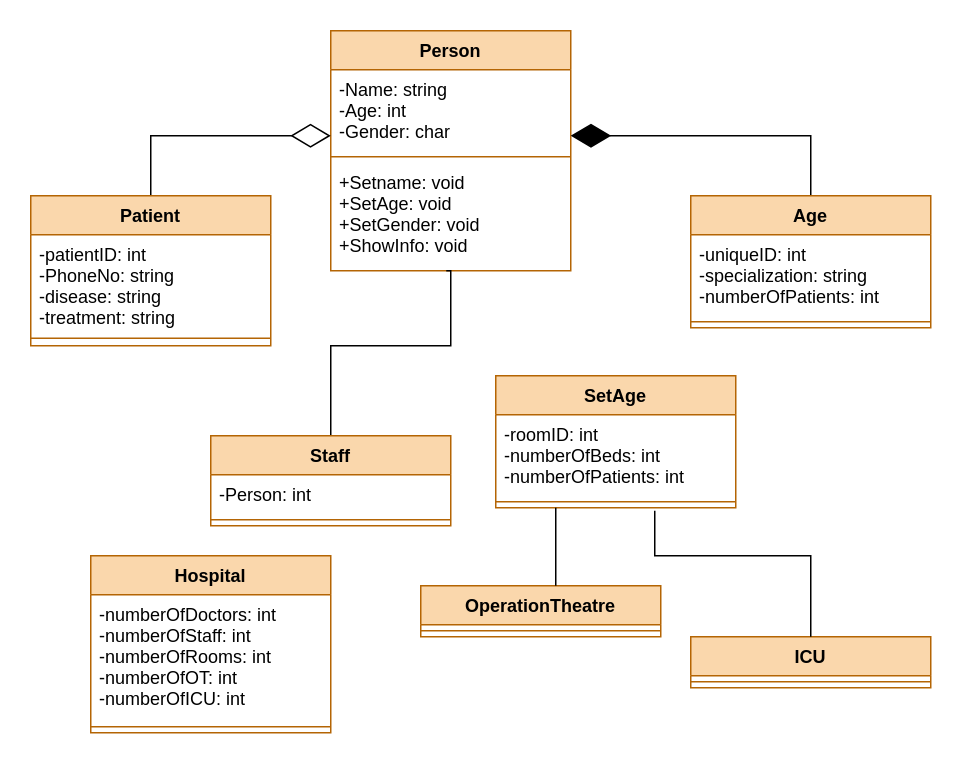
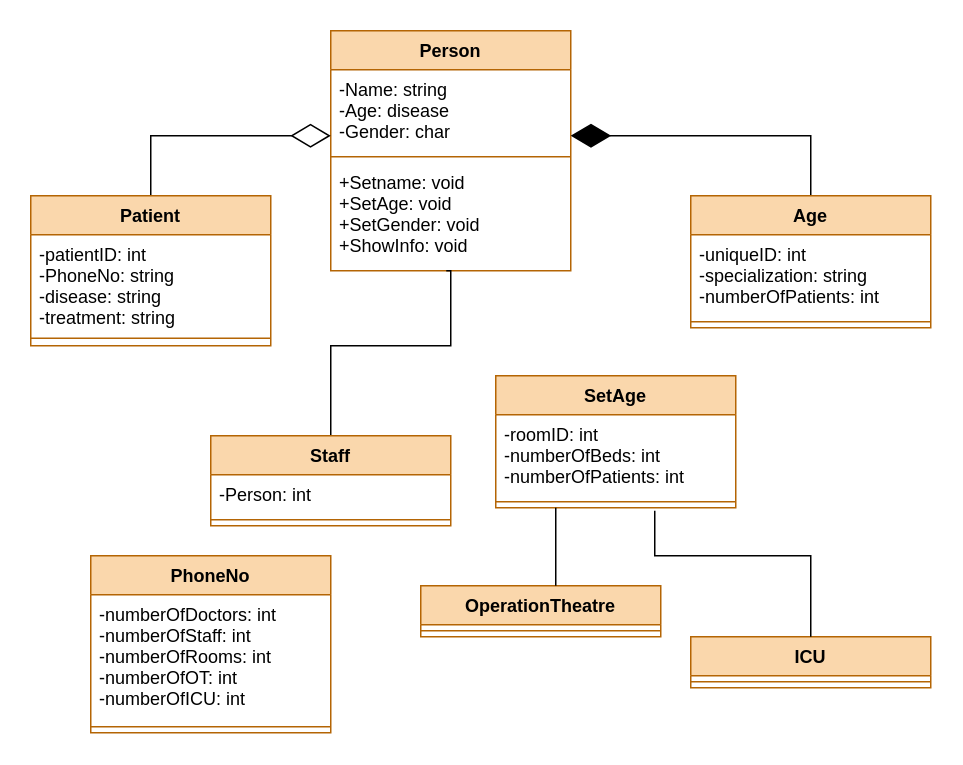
node "-Name: string -Age: int -Gender: char": label "-Name: string -Age: int -Gender: char" -> "-Name: string -Age: disease -Gender: char"
node "Hospital": label "Hospital" -> "PhoneNo"
